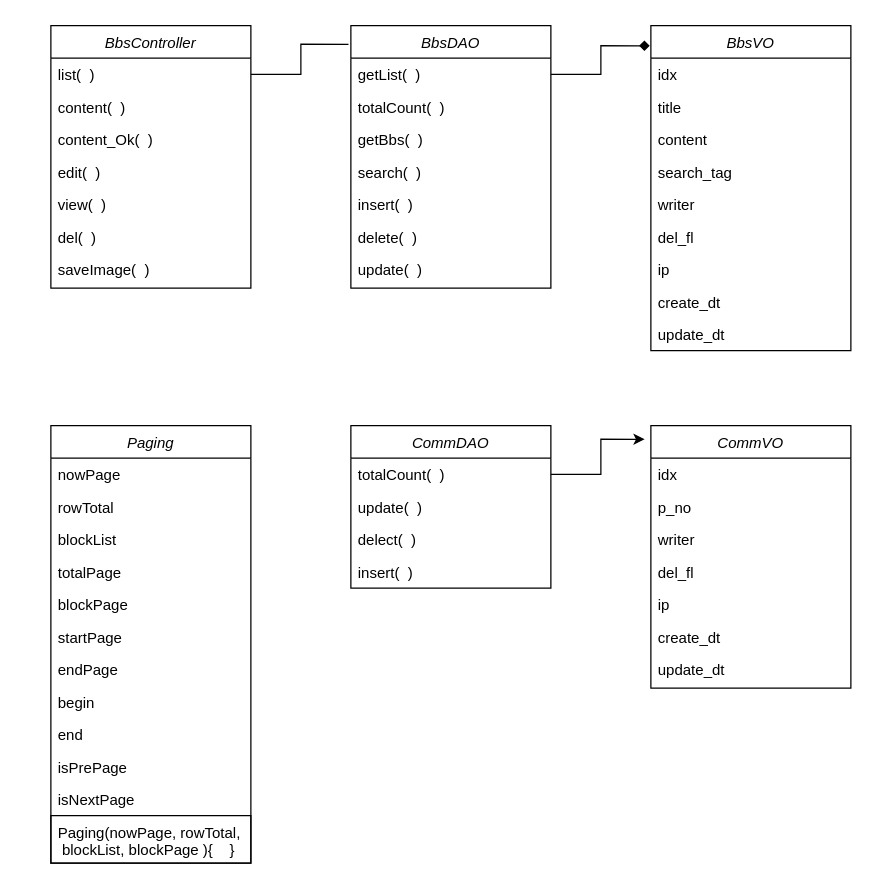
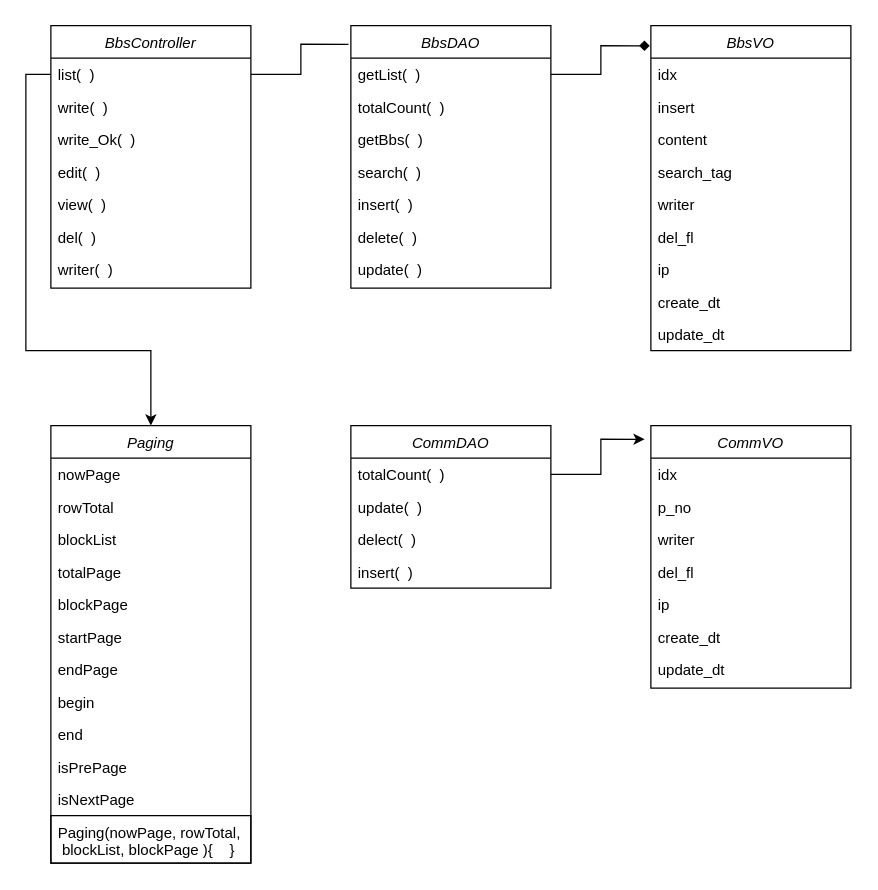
node "content( )": label "content( )" -> "write( )"
node "title": label "title" -> "insert"
node "content_Ok( )": label "content_Ok( )" -> "write_Ok( )"
node "saveImage( )": label "saveImage( )" -> "writer( )"
edge "list( )" -> "Paging": added
